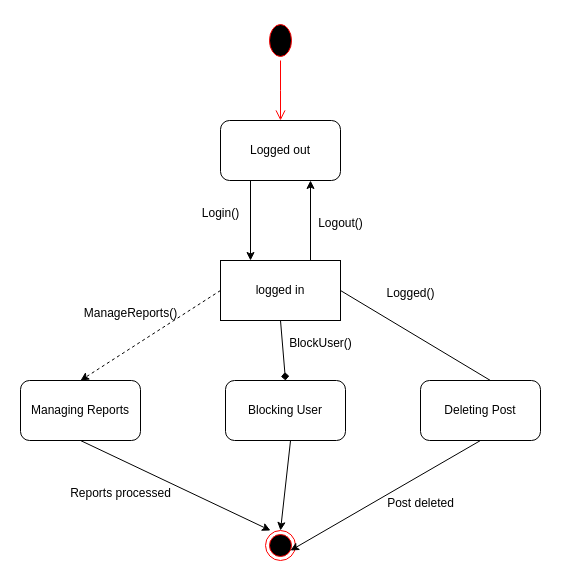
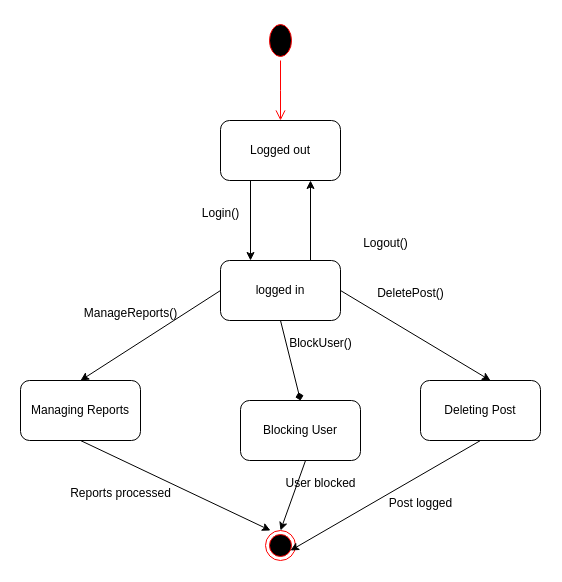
node "Logout()": moved (341, 224) -> (386, 244)
node "logged in": shape rectangle -> rounded rectangle
node "Logged()": label "Logged()" -> "DeletePost()"
edge "logged in" -> "Managing Reports": style dashed -> solid
edge "logged in" -- "Deleting Post": arrowhead none -> classic
node "Blocking User": moved (286, 411) -> (301, 431)
node "User blocked": added
node "Post deleted": label "Post deleted" -> "Post logged"
